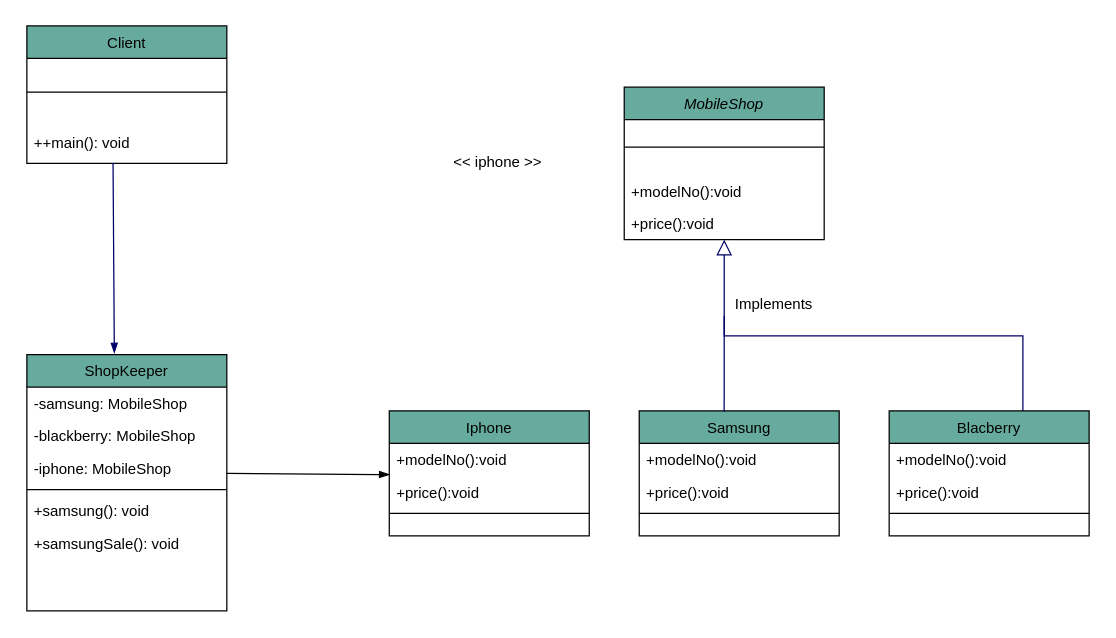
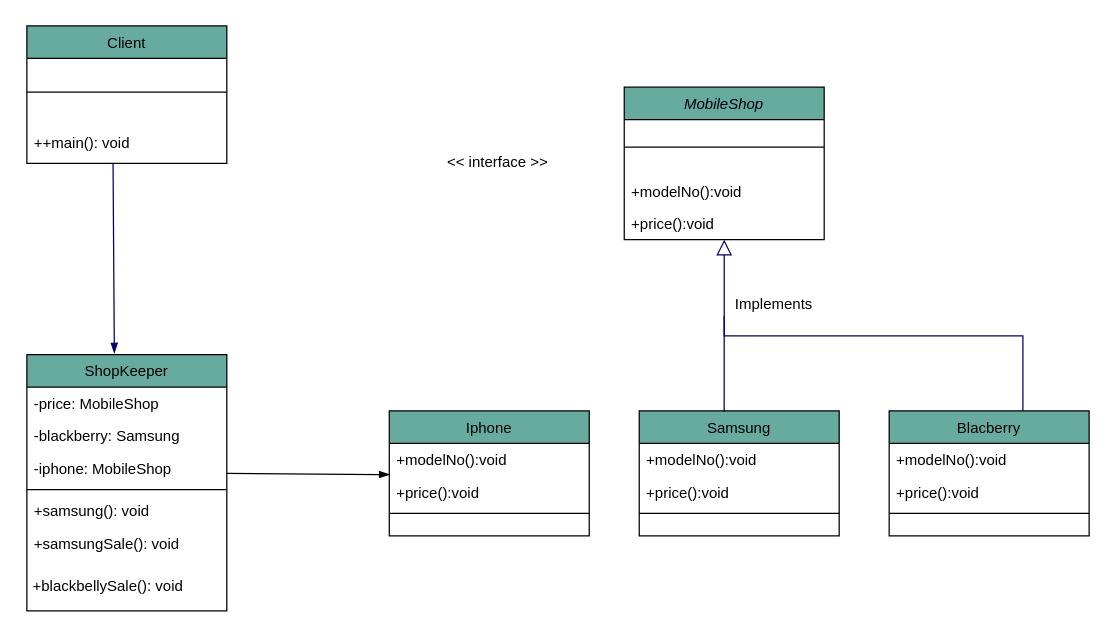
node "<< iphone >>": label "<< iphone >>" -> "<< interface >>"
node "-samsung: MobileShop": label "-samsung: MobileShop" -> "-price: MobileShop"
node "-blackberry: MobileShop": label "-blackberry: MobileShop" -> "-blackberry: Samsung"
node "+blackbellySale(): void": added
